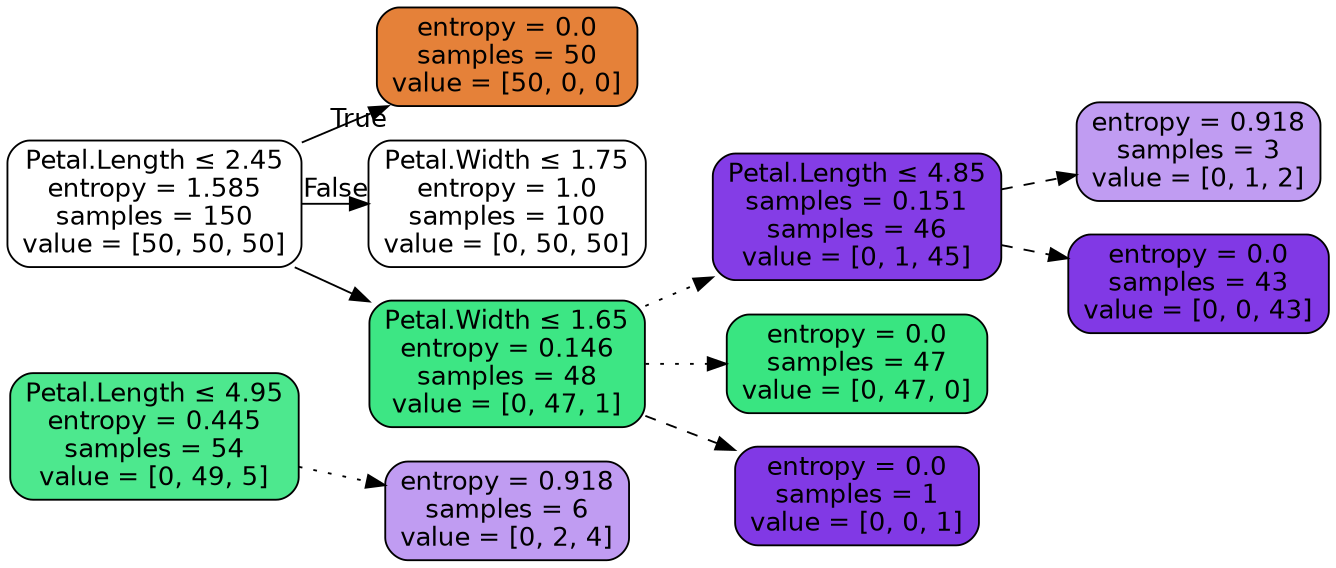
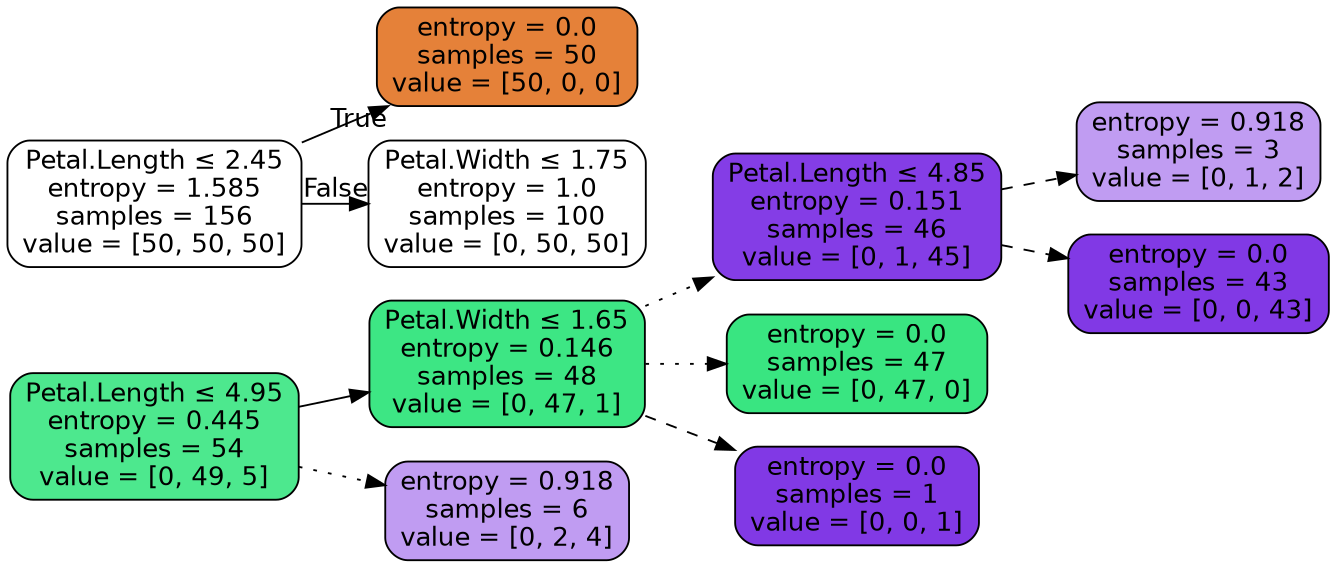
node "Petal.Length ≤ 4.85": text "samples = 0.151" -> "entropy = 0.151"
node "Petal.Length ≤ 2.45": text "samples = 150" -> "samples = 156"
edge "Petal.Length ≤ 2.45" -> "Petal.Width ≤ 1.65": now "Petal.Length ≤ 4.95" -> "Petal.Width ≤ 1.65"
